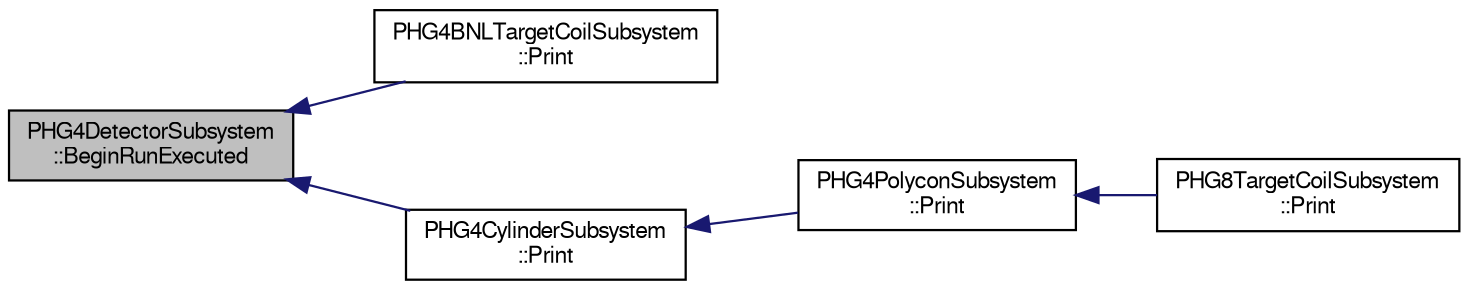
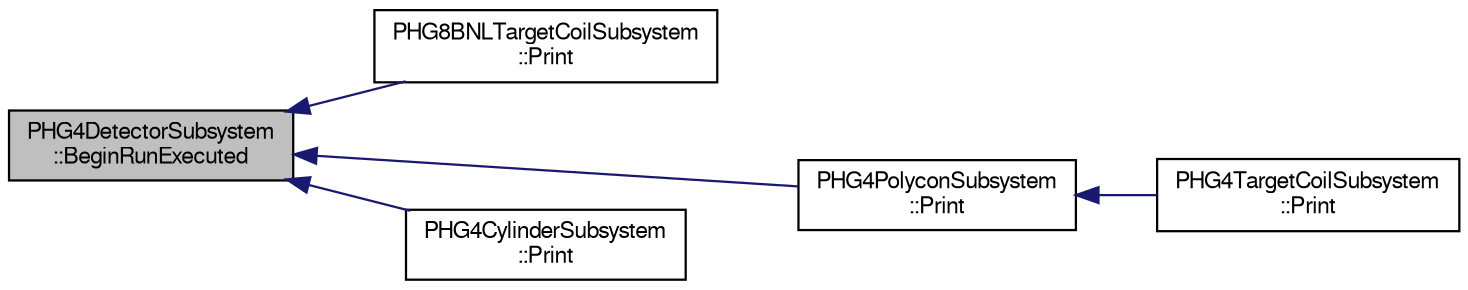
node "PHG4BNLTargetCoilSubsystem ::Print": label "PHG4BNLTargetCoilSubsystem ::Print" -> "PHG8BNLTargetCoilSubsystem ::Print"
node "PHG8TargetCoilSubsystem ::Print": label "PHG8TargetCoilSubsystem ::Print" -> "PHG4TargetCoilSubsystem ::Print"
edge "PHG4PolyconSubsystem ::Print" -> "PHG4CylinderSubsystem ::Print": now "PHG4PolyconSubsystem ::Print" -> "PHG4DetectorSubsystem ::BeginRunExecuted"
